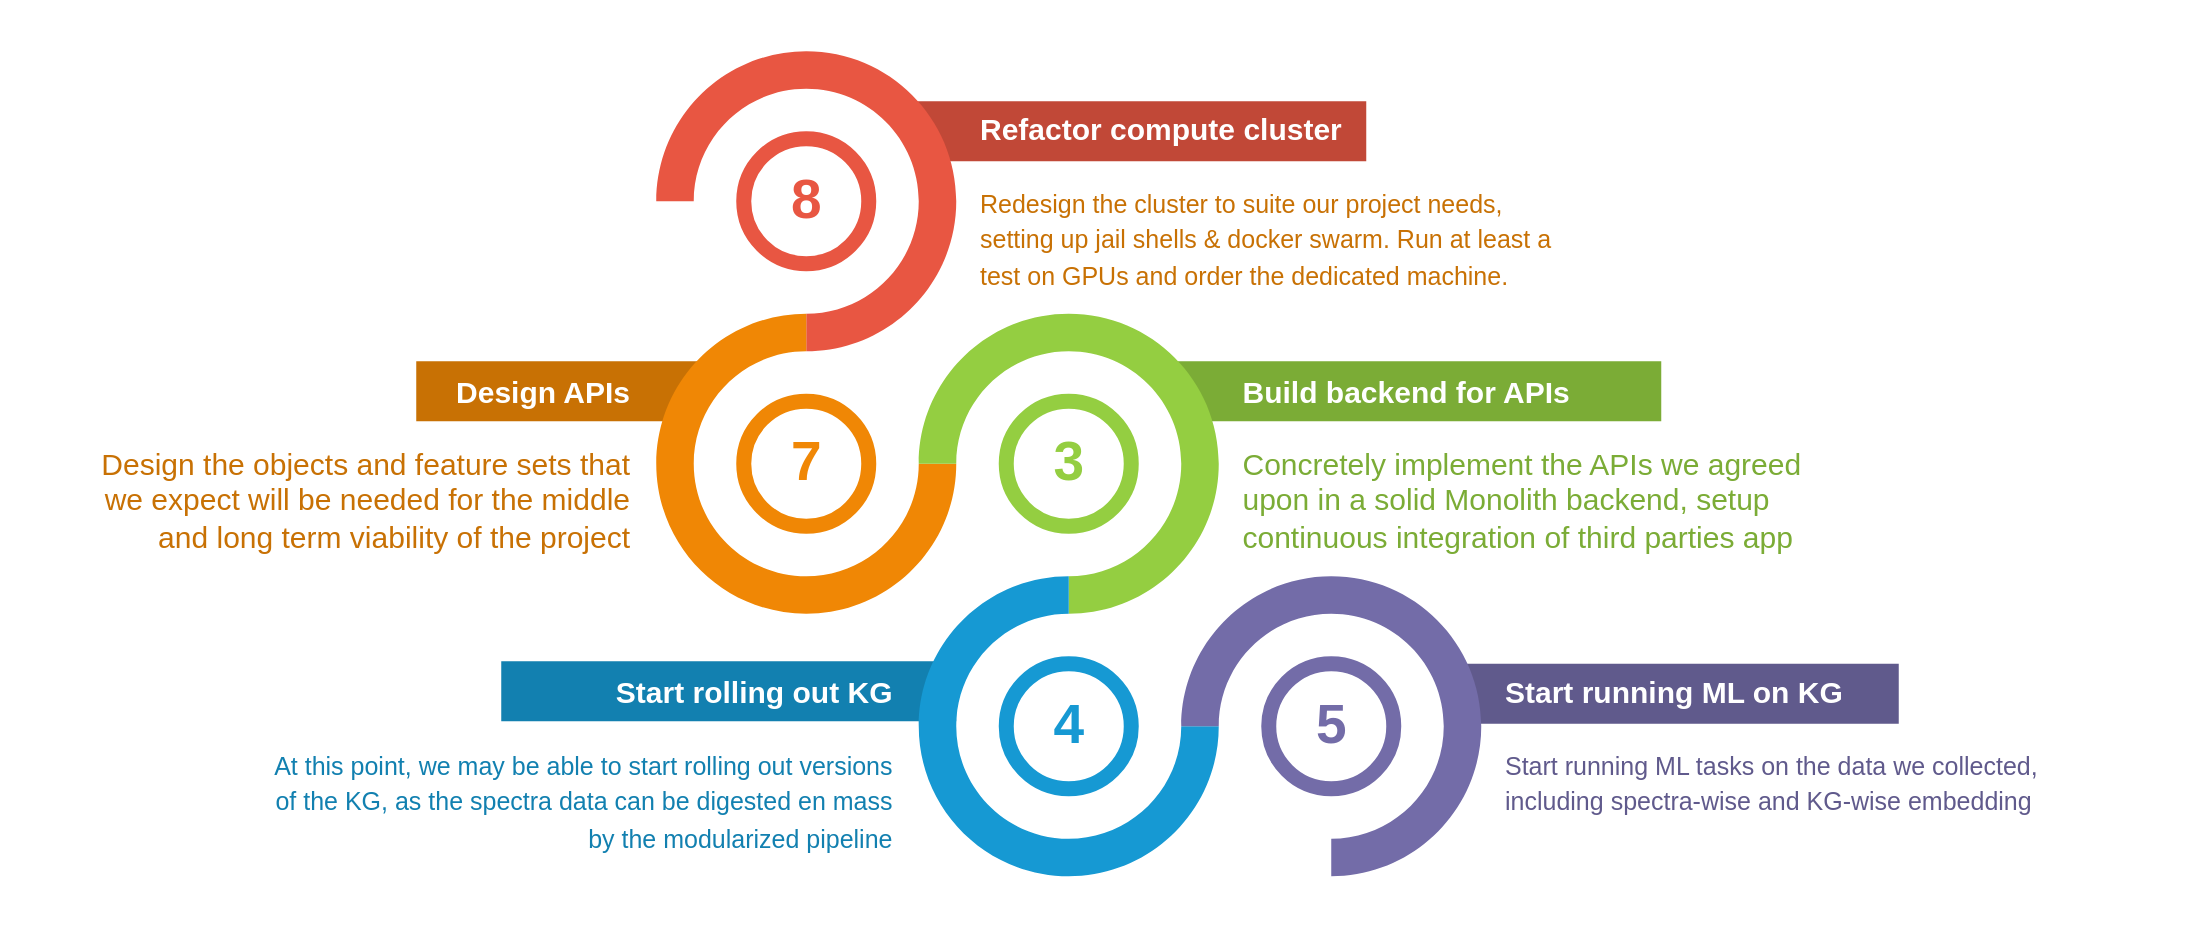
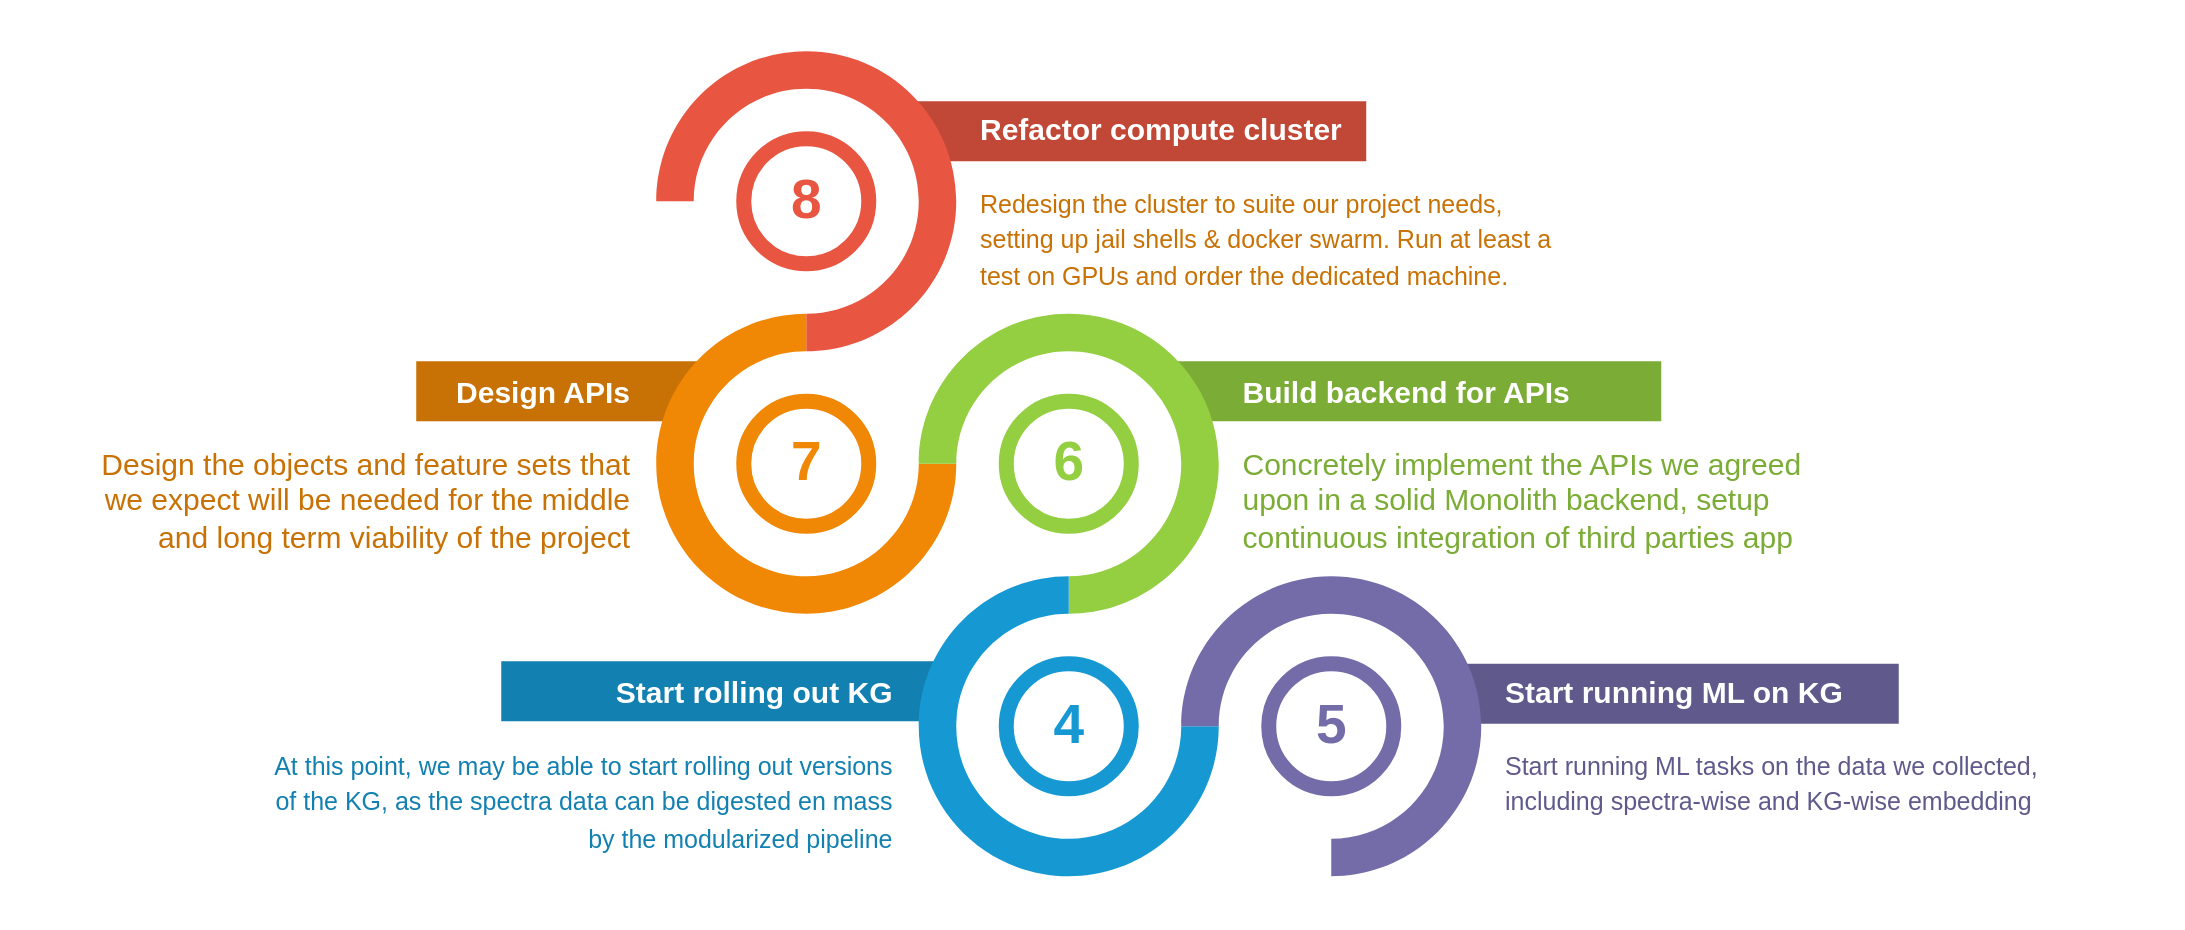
node "3": label "3" -> "6"
